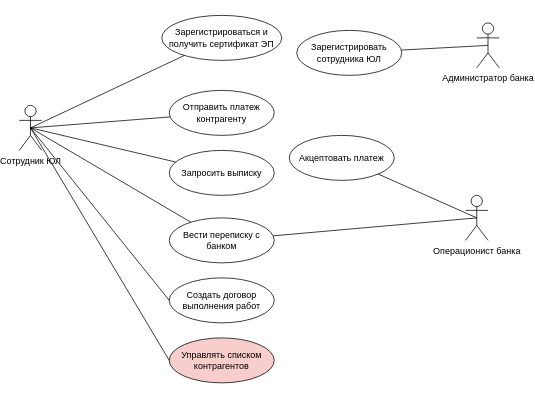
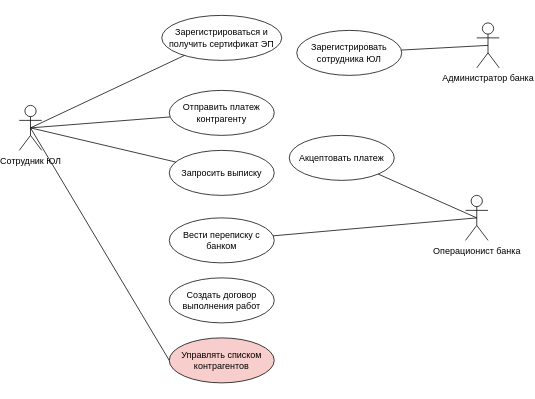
edge "Сотрудник ЮЛ" -- "Вести переписку с банком": removed
edge "Сотрудник ЮЛ" -- "Создать договор выполнения работ": removed
